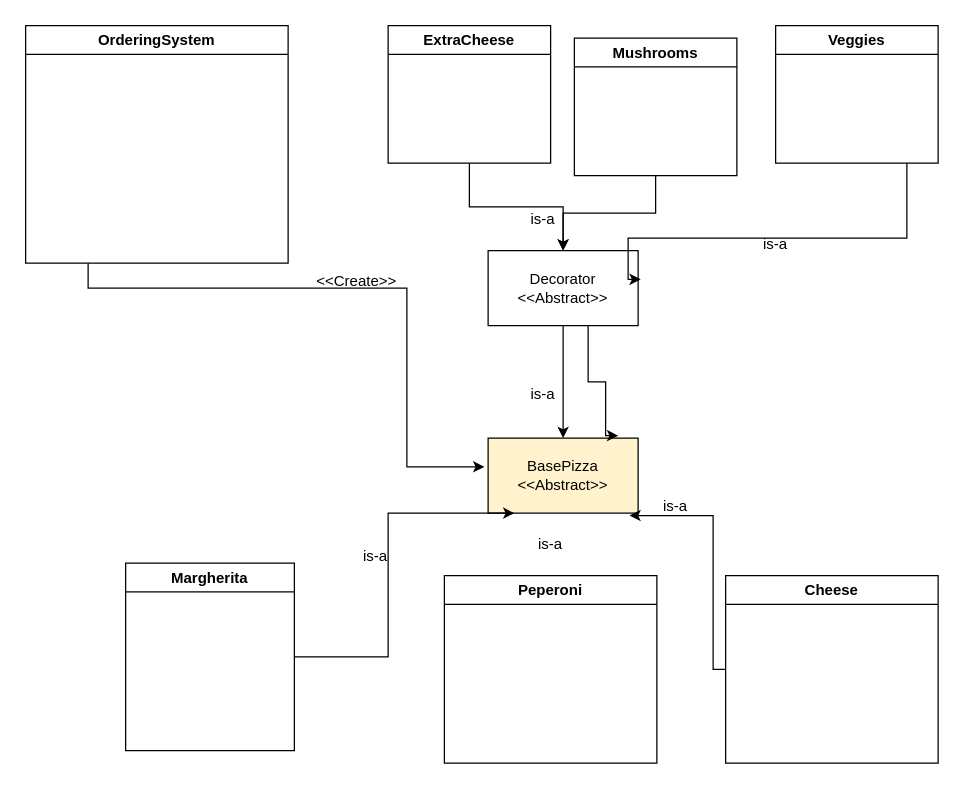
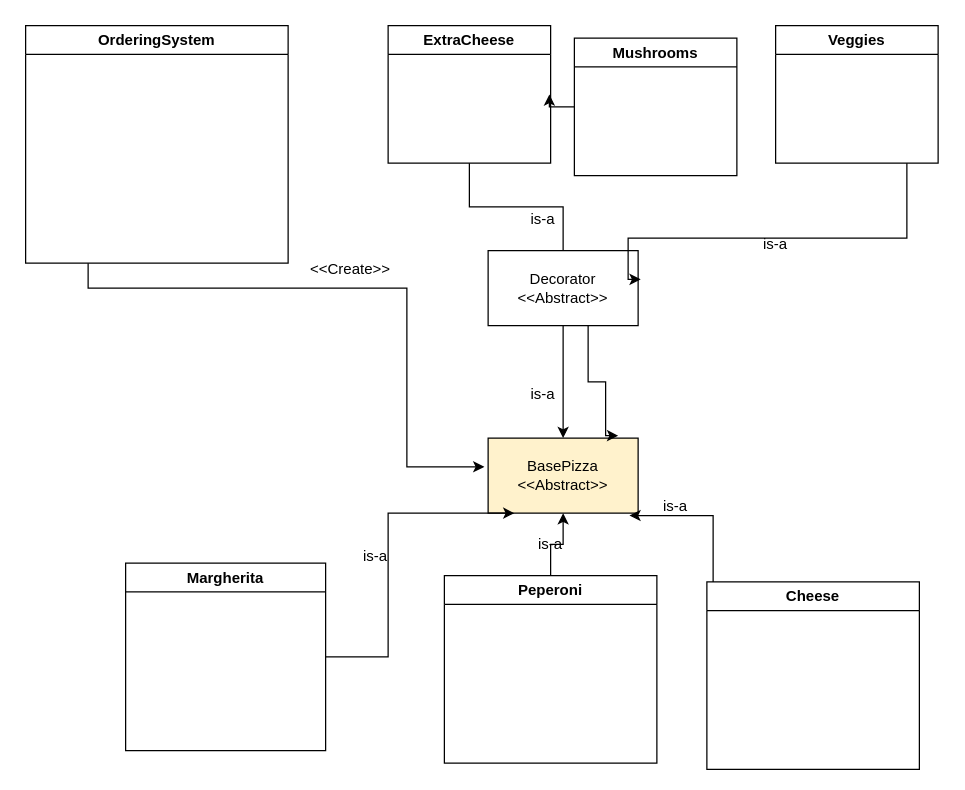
edge "Mushrooms" -> "Decorator<<Abstract>>": now "Mushrooms" -> "ExtraCheese"
edge "ExtraCheese" -> "Decorator<<Abstract>>": arrowhead classic -> none
node "<<Create>>": moved (357, 282) -> (351, 269)
edge "Peperoni" -> "BasePizza <<Abstract>>": added
node "Margherita": size 169x188 -> 200x188
node "Cheese": moved (832, 669) -> (813, 676)
